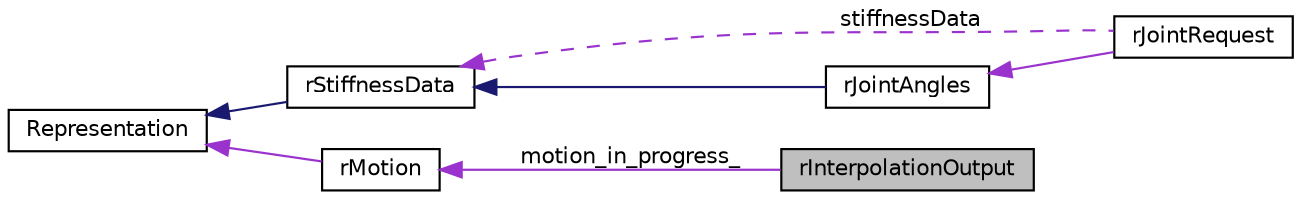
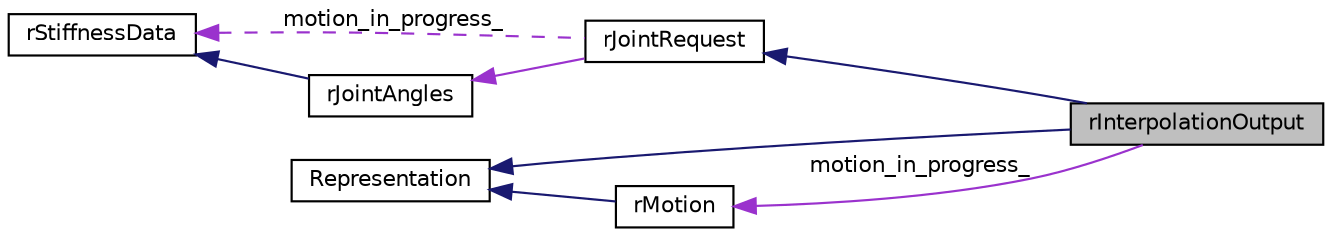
edge "rJointRequest" -> "rStiffnessData": label " stiffnessData" -> " motion_in_progress_"
edge "rInterpolationOutput" -> "rJointRequest": added
edge "rStiffnessData" -> "Representation": now "rInterpolationOutput" -> "Representation"
edge "rMotion" -> "Representation": color darkorchid3 -> midnightblue
